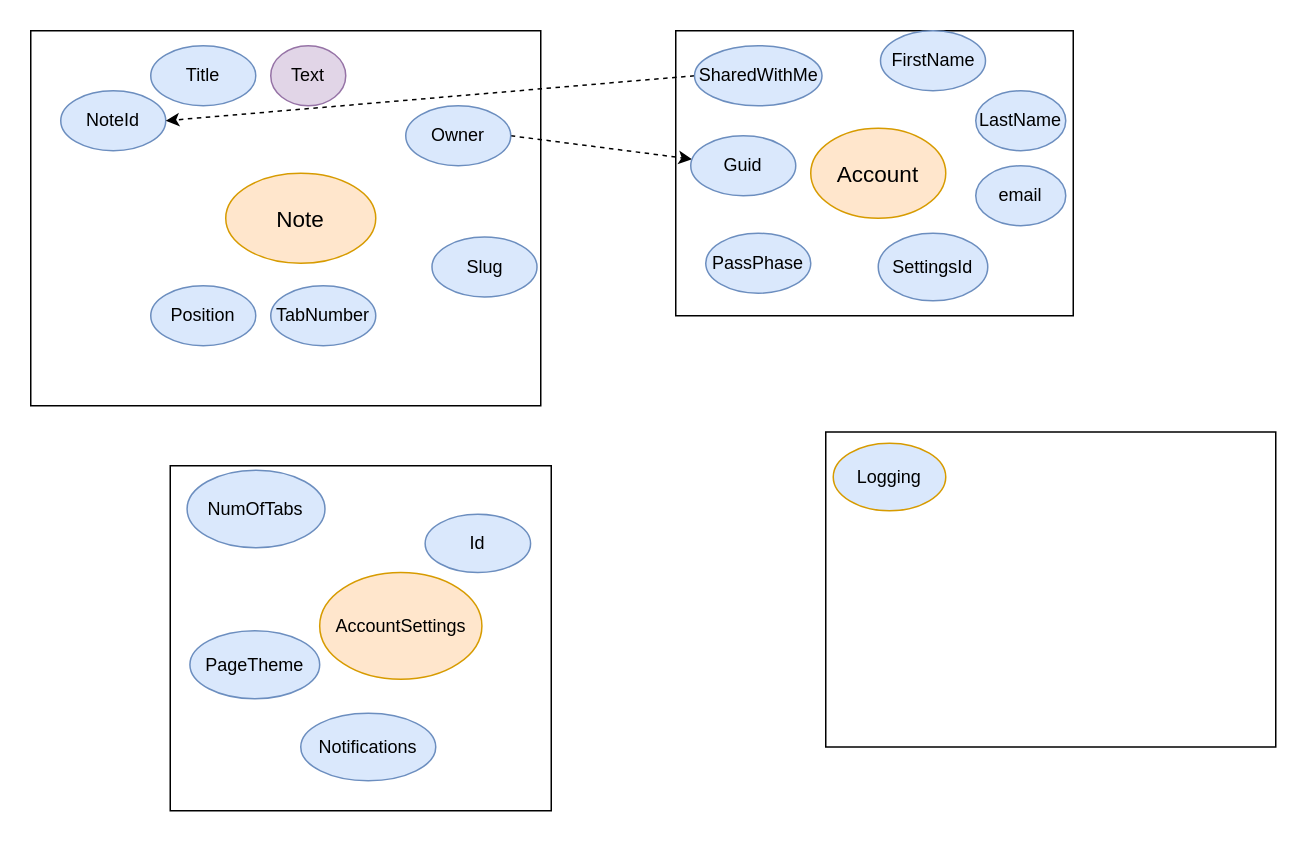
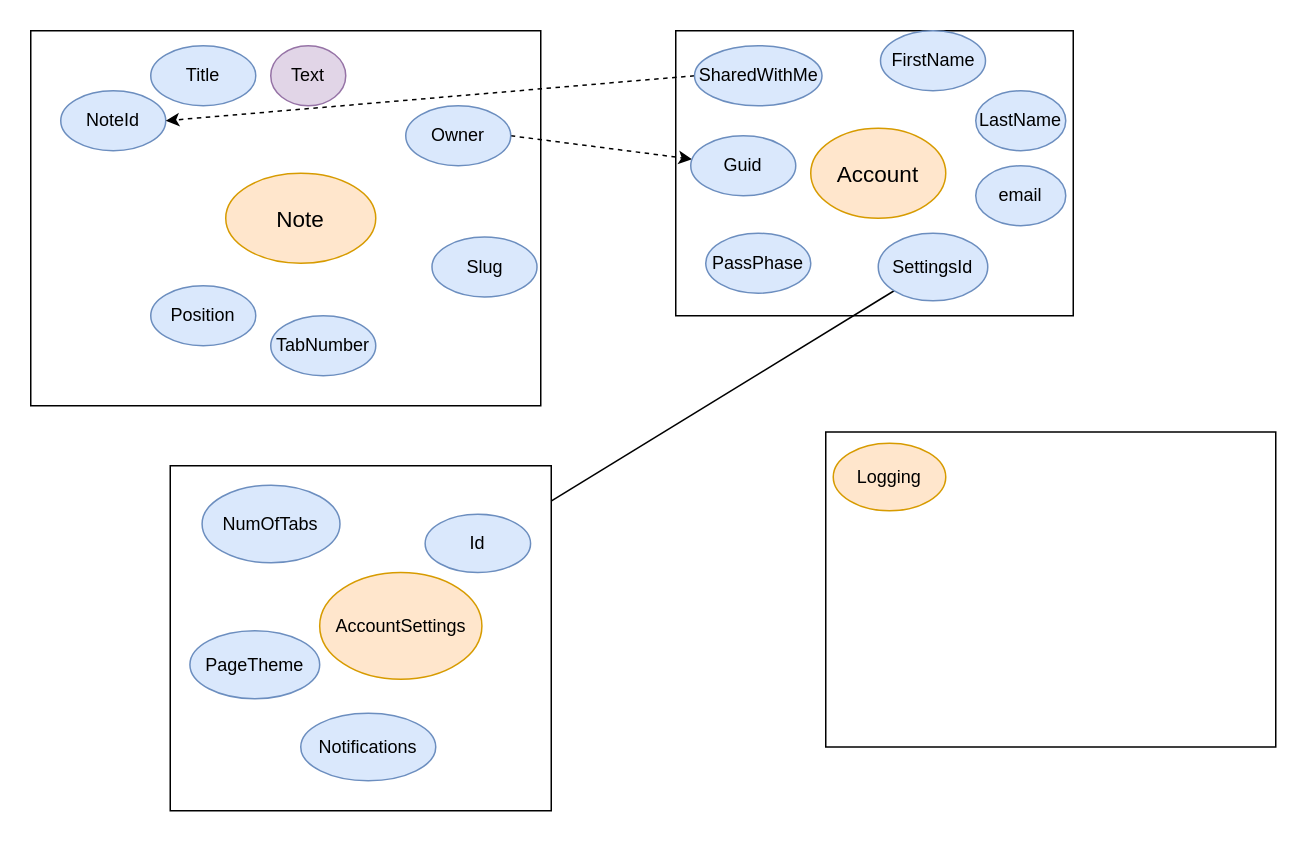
node "TabNumber": moved (323, 316) -> (323, 346)
edge "SettingsId" -> "Id": added
node "Logging": fillcolor #dae8fc -> #ffe6cc
node "NumOfTabs": moved (256, 509) -> (271, 524)
